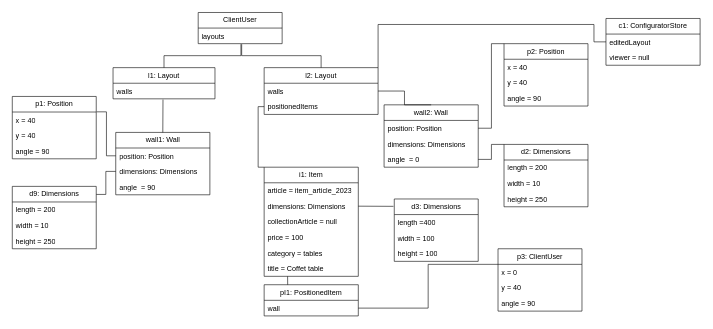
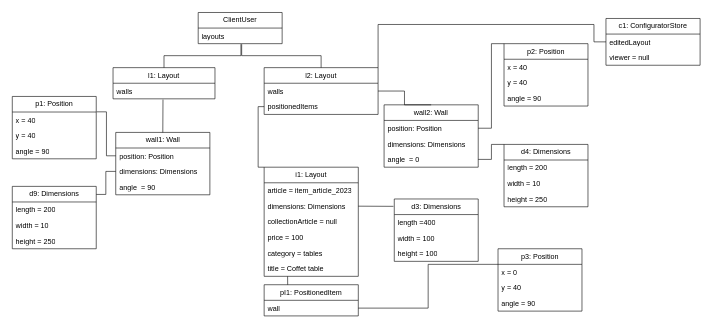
node "d2: Dimensions": label "d2: Dimensions" -> "d4: Dimensions"
node "i1: Item": label "i1: Item" -> "i1: Layout"
node "p3: ClientUser": label "p3: ClientUser" -> "p3: Position"
